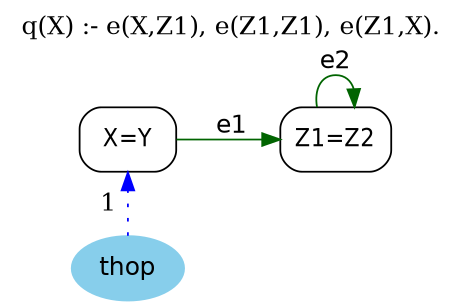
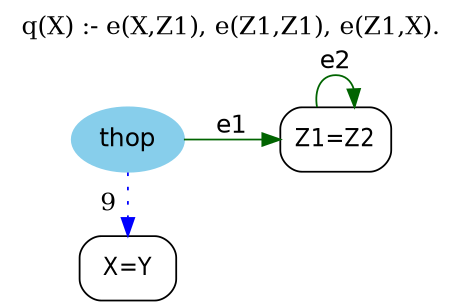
edge "X=Y" -> "Z1=Z2": now "thop" -> "Z1=Z2"
edge "thop" -> "X=Y": label "1" -> "9"
